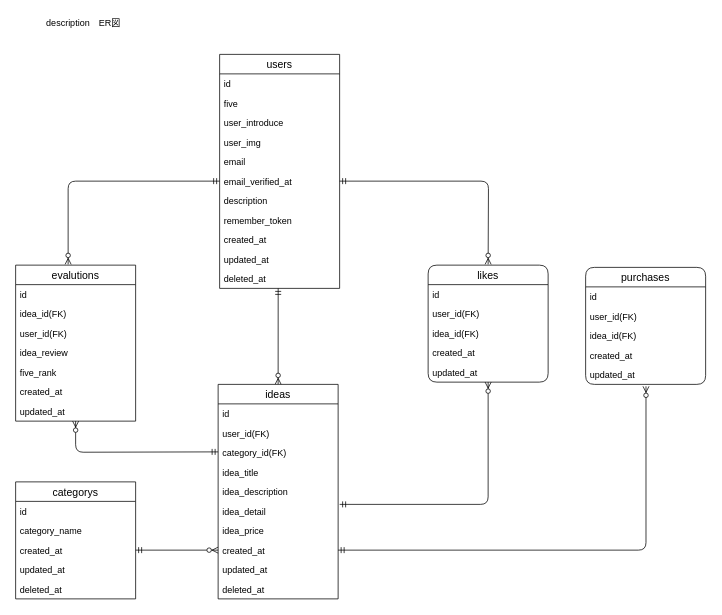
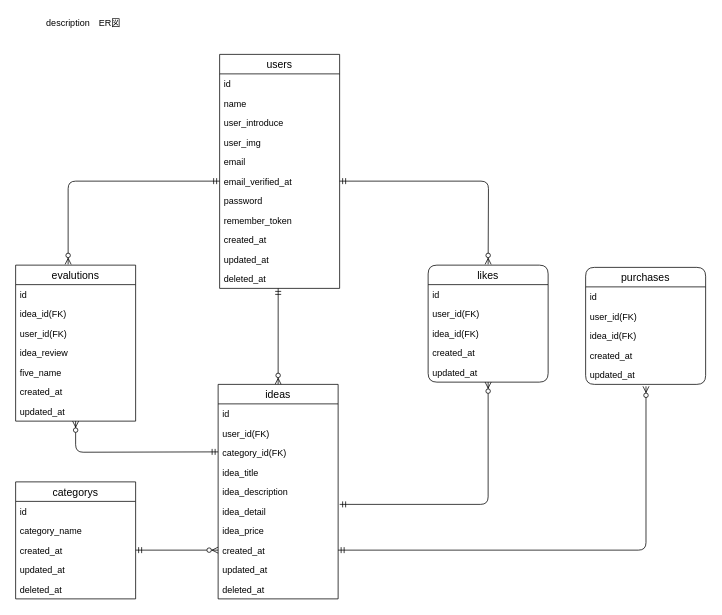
node "five": label "five" -> "name"
node "description": label "description" -> "password"
node "five_rank": label "five_rank" -> "five_name"
